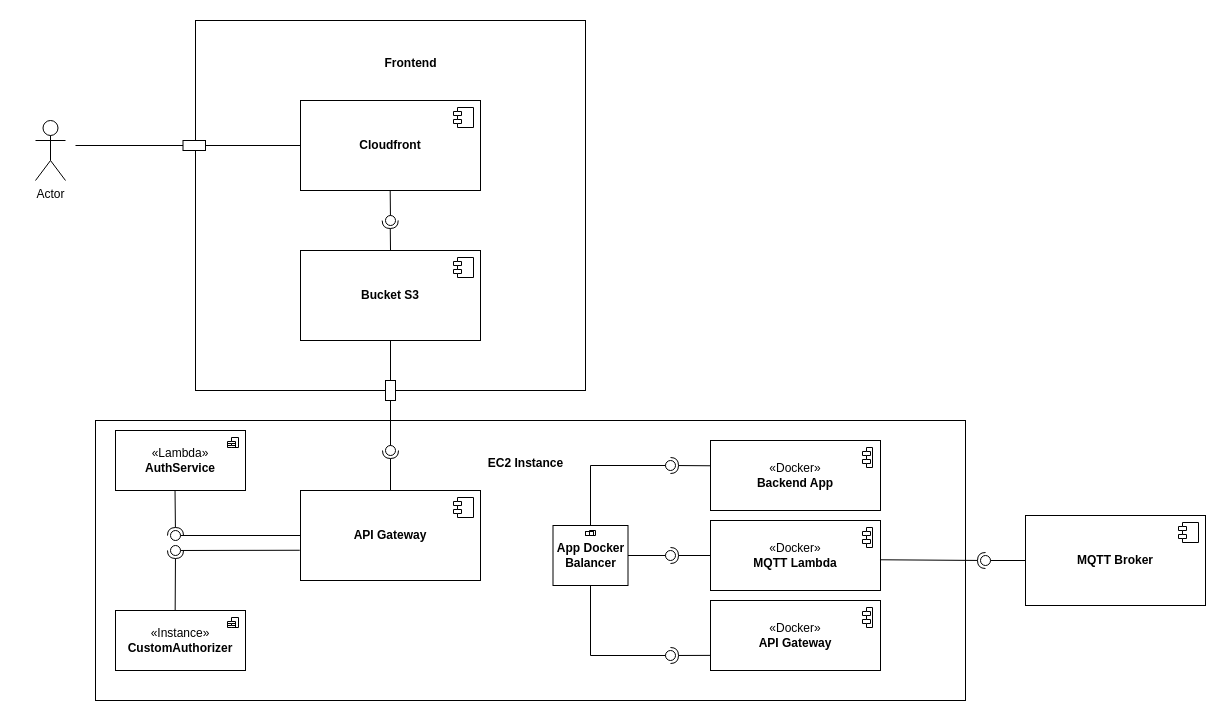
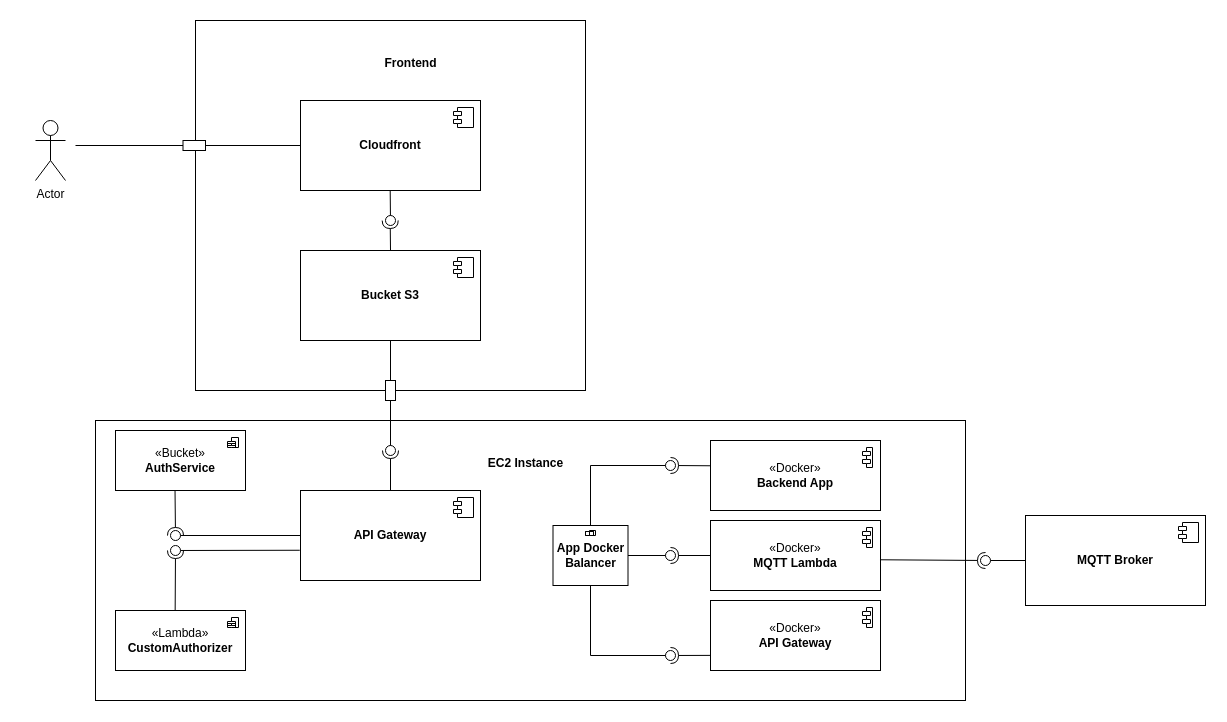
node "«Lambda» AuthService": label "«Lambda» AuthService" -> "«Bucket» AuthService"
node "«Instance» CustomAuthorizer": label "«Instance» CustomAuthorizer" -> "«Lambda» CustomAuthorizer"
